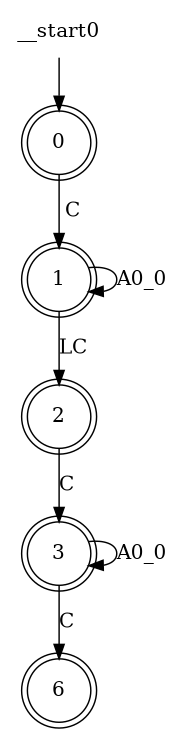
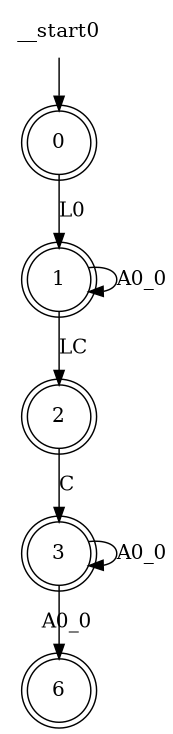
edge "0" -> "1": label "C" -> "L0"
edge "3" -> "6": label "C" -> "A0_0"
